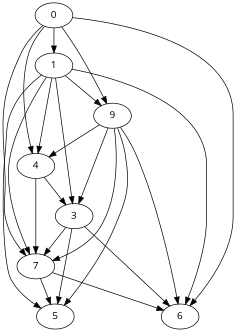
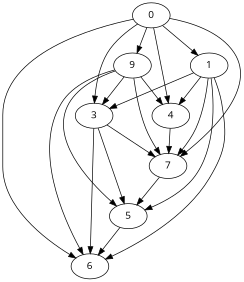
edge "1" -> "9": removed
edge "4" -> "3": now "0" -> "3"
edge "7" -> "6": now "5" -> "6"
